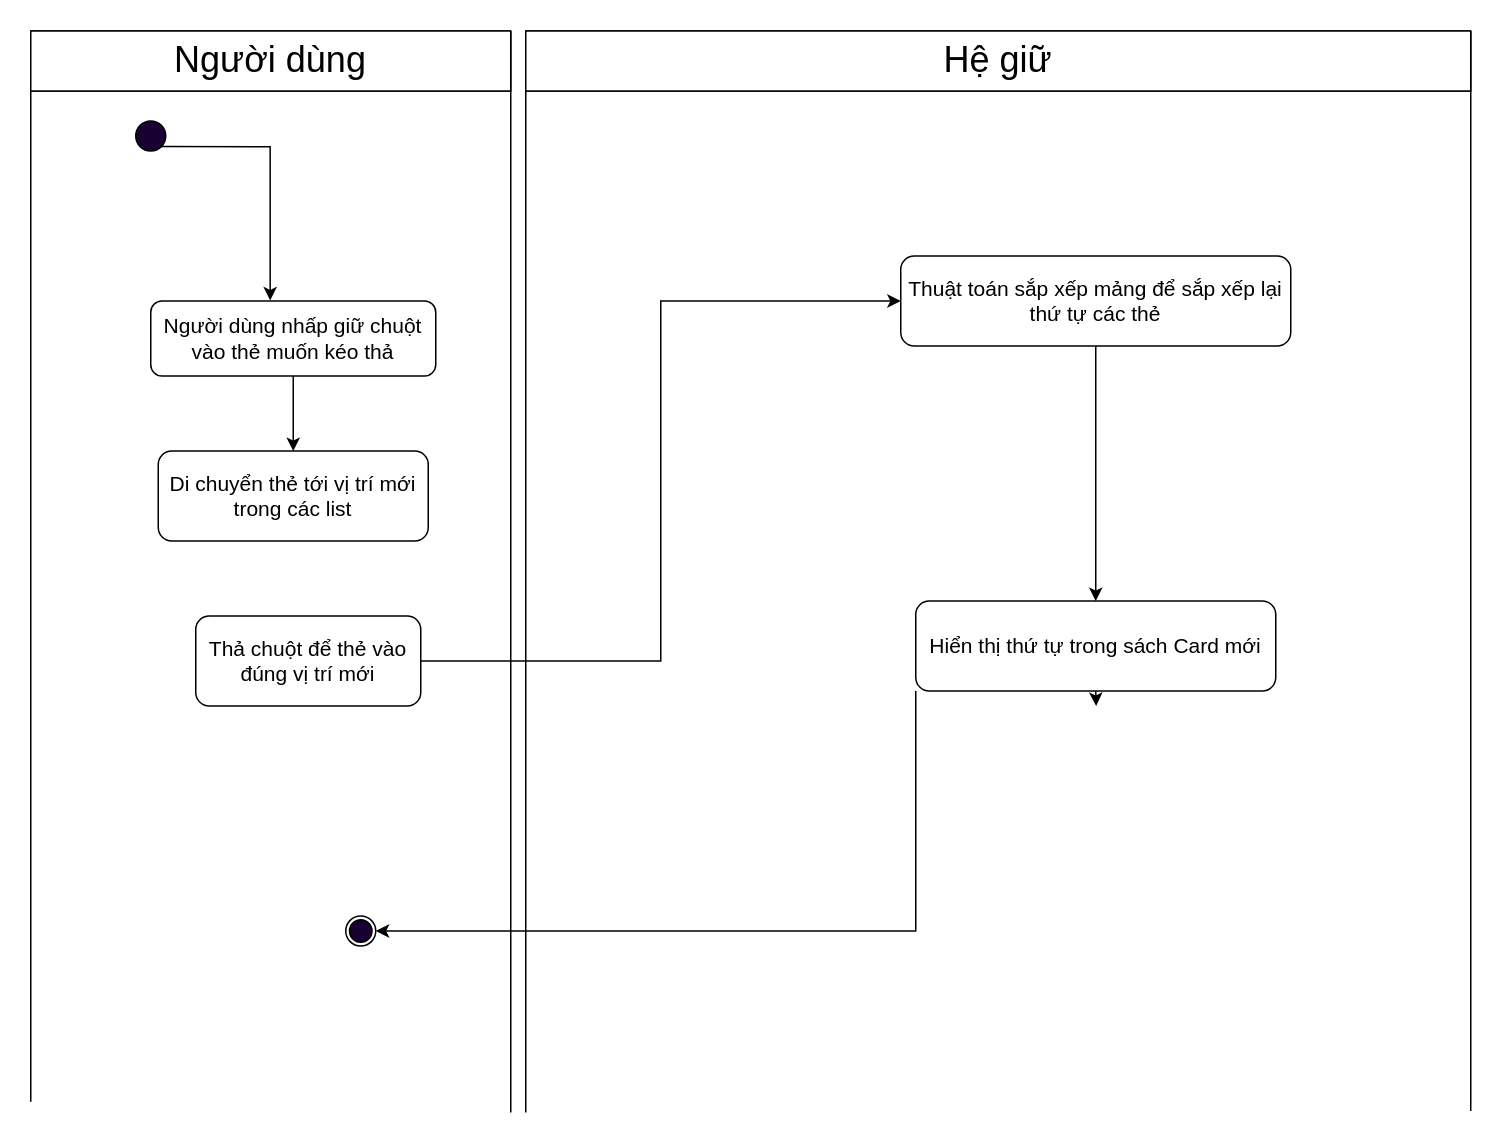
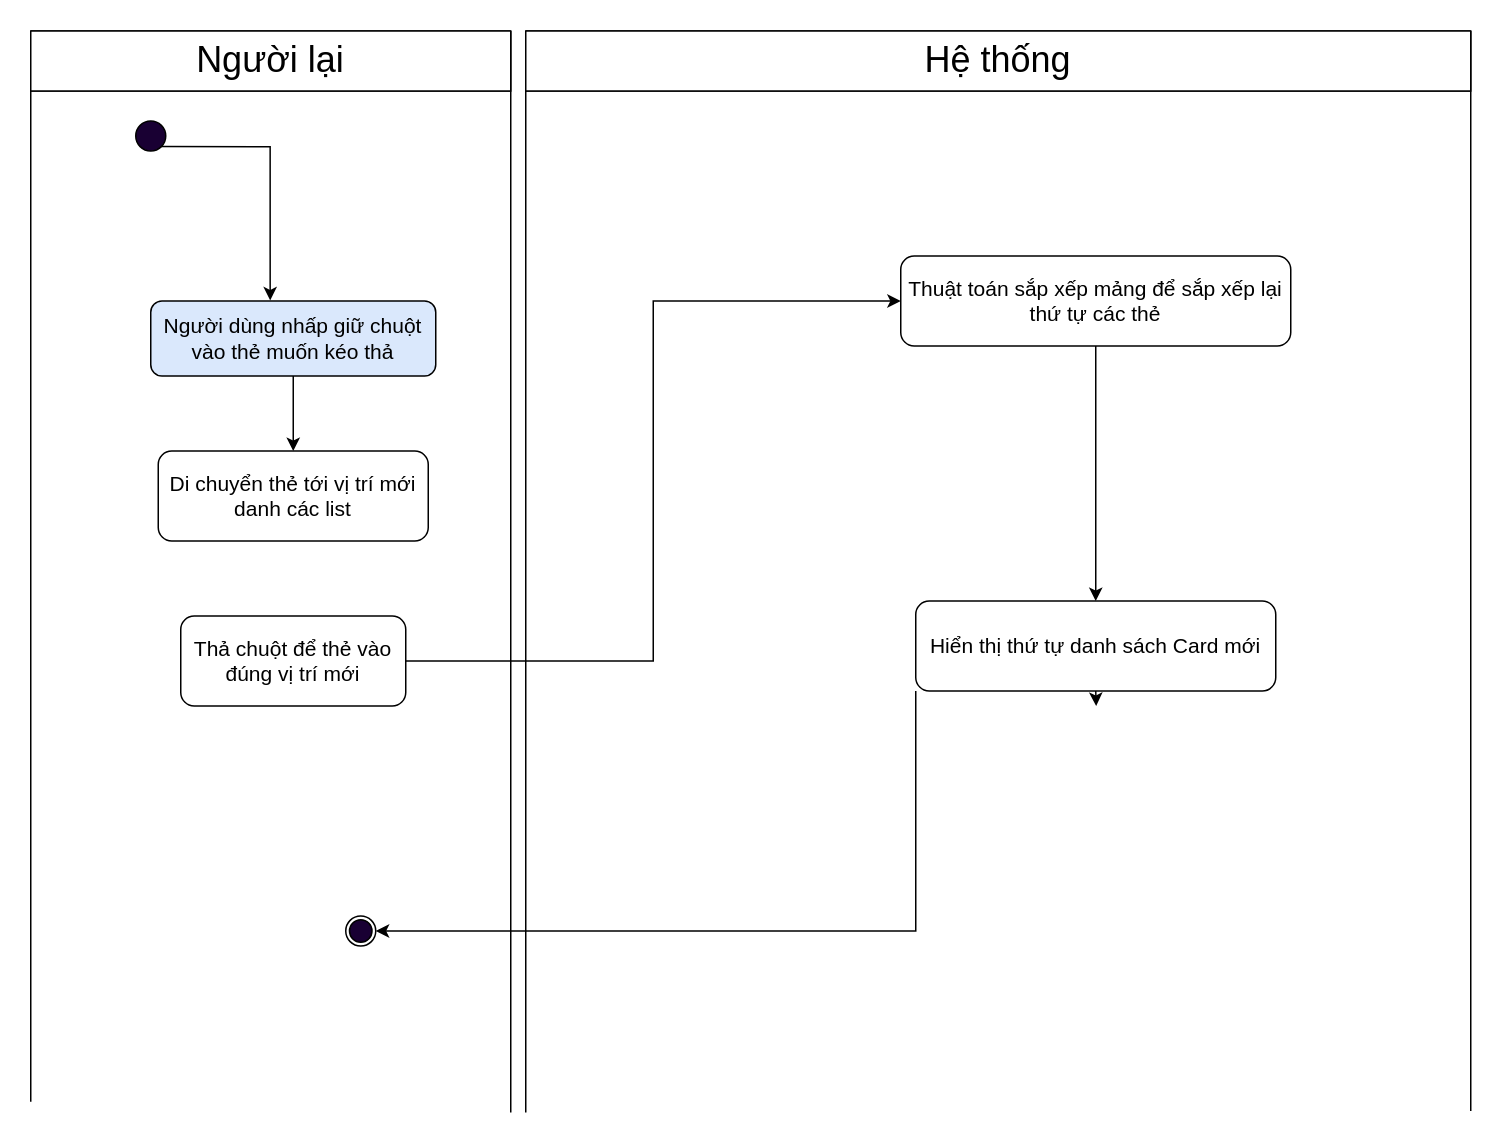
node "Người dùng": label "Người dùng" -> "Người lại"
node "Hệ giữ": label "Hệ giữ" -> "Hệ thống"
node "Người dùng nhấp giữ chuột vào thẻ muốn kéo thả": fillcolor #ffffff -> #dae8fc
node "Di chuyển thẻ tới vị trí mới trong các list": label "Di chuyển thẻ tới vị trí mới trong các list" -> "Di chuyển thẻ tới vị trí mới danh các list"
node "Hiển thị thứ tự trong sách Card mới": label "Hiển thị thứ tự trong sách Card mới" -> "Hiển thị thứ tự danh sách Card mới"
node "Thả chuột để thẻ vào đúng vị trí mới": moved (308, 661) -> (293, 661)
